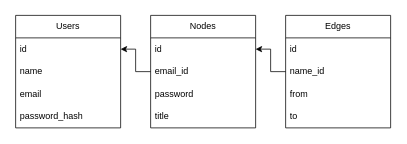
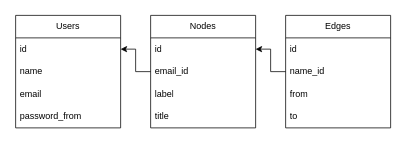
node "password": label "password" -> "label"
node "password_hash": label "password_hash" -> "password_from"
